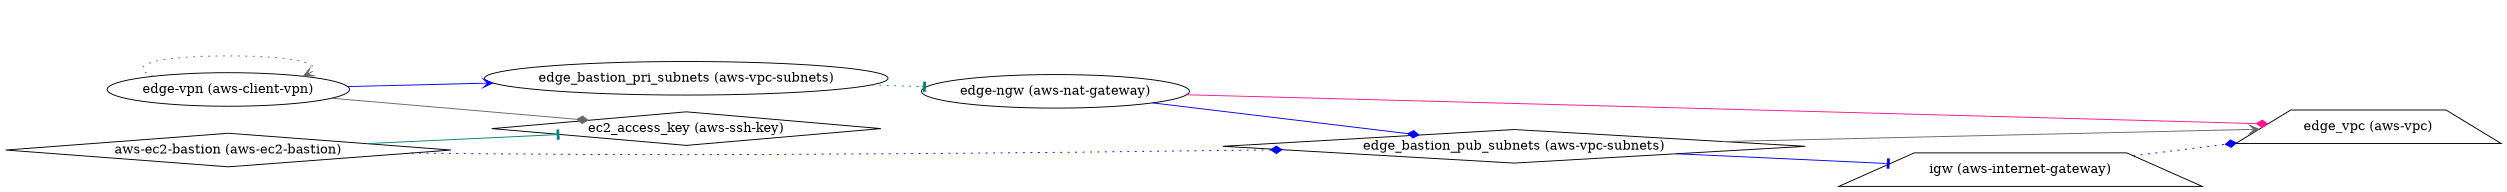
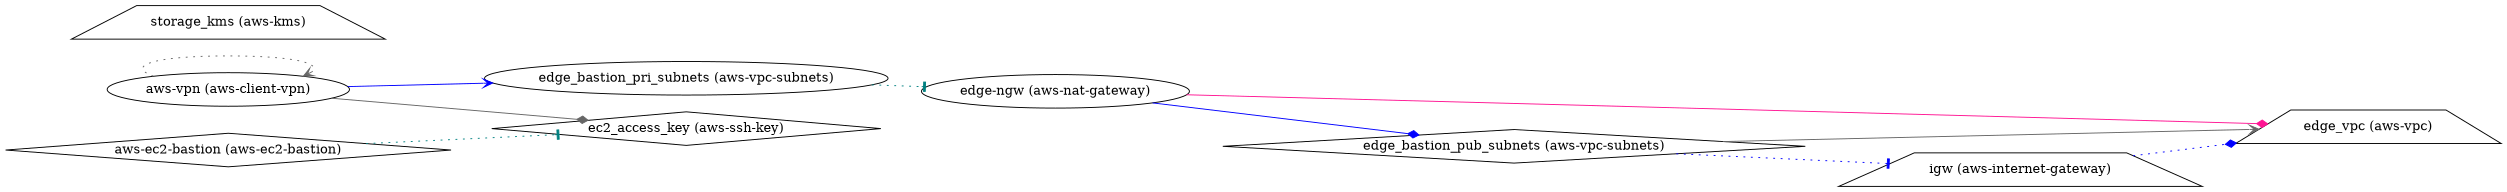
node "storage_kms (aws-kms)": added
node "edge-vpn (aws-client-vpn)": label "edge-vpn (aws-client-vpn)" -> "aws-vpn (aws-client-vpn)"
edge "aws-ec2-bastion (aws-ec2-bastion)" -> "ec2_access_key (aws-ssh-key)": style solid -> dotted
edge "aws-ec2-bastion (aws-ec2-bastion)" -> "edge_bastion_pub_subnets (aws-vpc-subnets)": removed
edge "edge_bastion_pub_subnets (aws-vpc-subnets)" -> "igw (aws-internet-gateway)": style solid -> dotted
